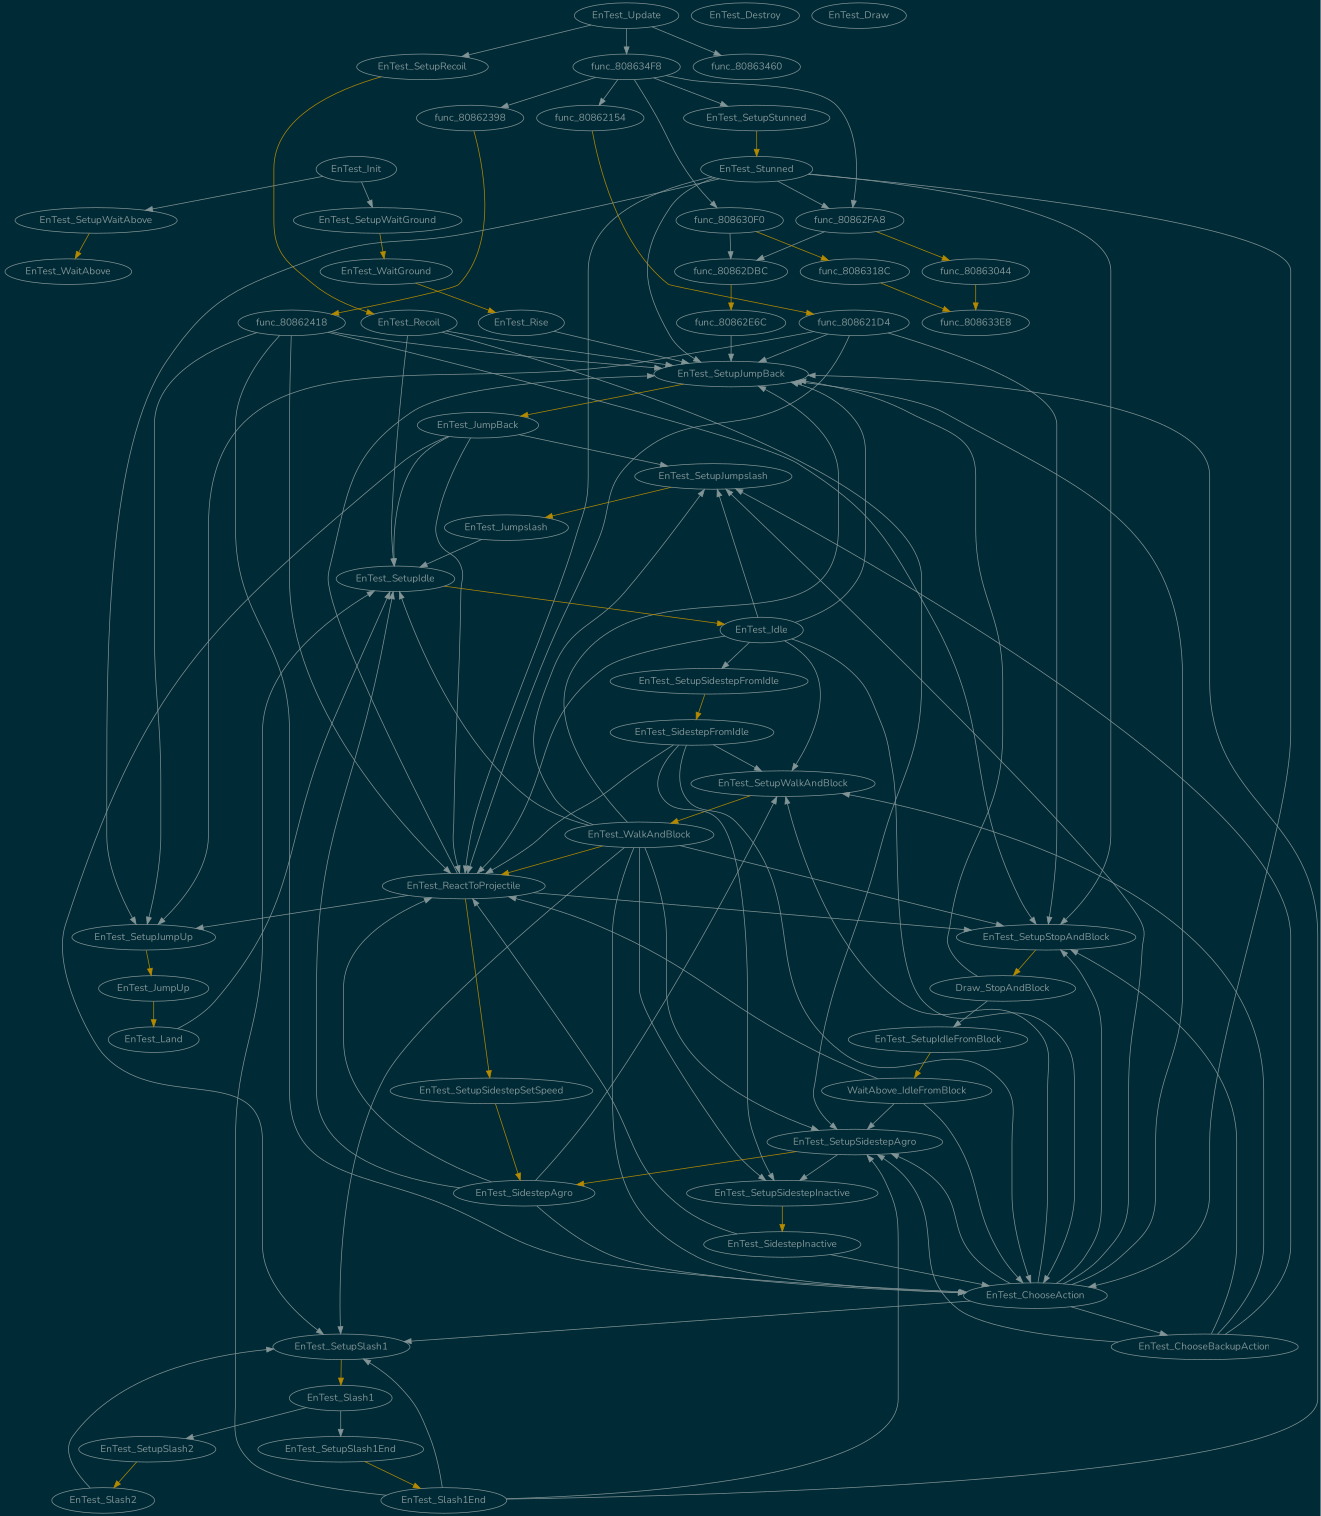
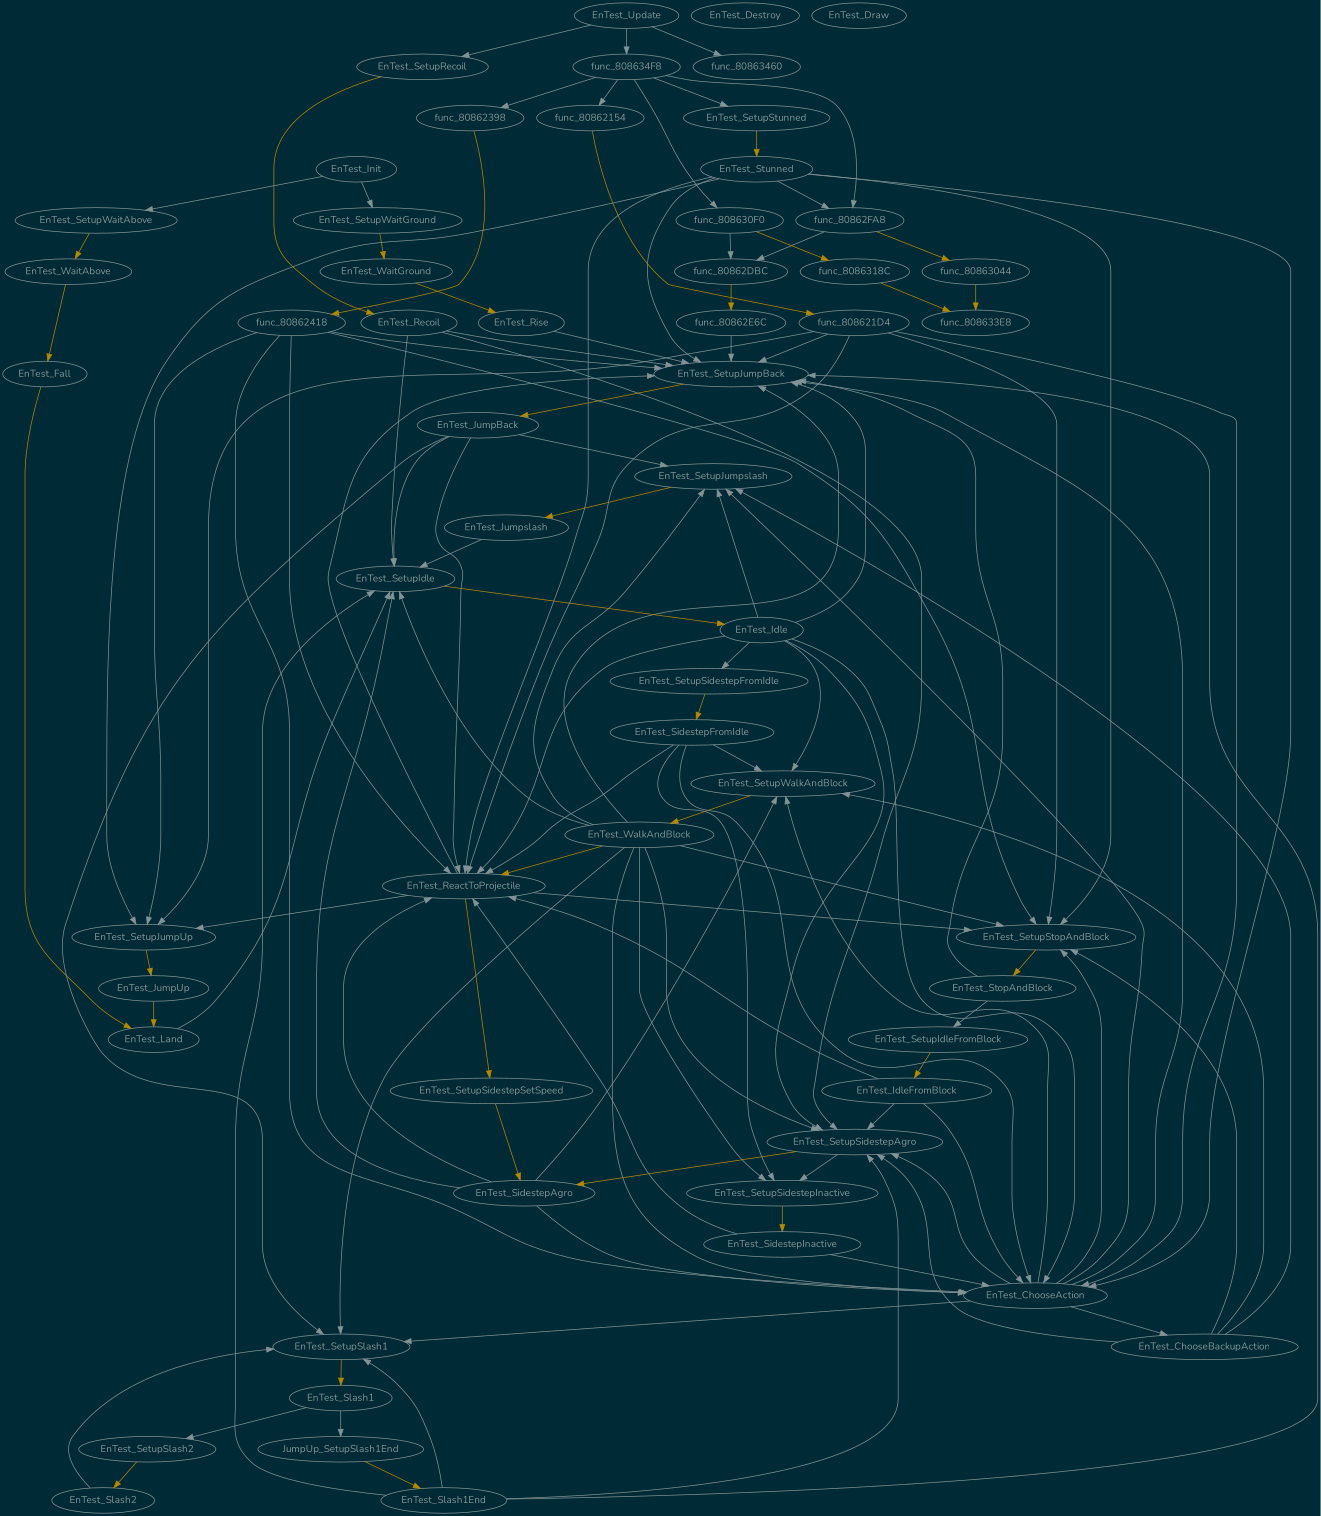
node "EnTest_Fall": added
edge "func_808621D4" -> "EnTest_ChooseAction": added
edge "EnTest_Idle" -> "EnTest_SetupSidestepAgro": added
node "Draw_StopAndBlock": label "Draw_StopAndBlock" -> "EnTest_StopAndBlock"
node "WaitAbove_IdleFromBlock": label "WaitAbove_IdleFromBlock" -> "EnTest_IdleFromBlock"
node "EnTest_SetupSlash1End": label "EnTest_SetupSlash1End" -> "JumpUp_SetupSlash1End"
